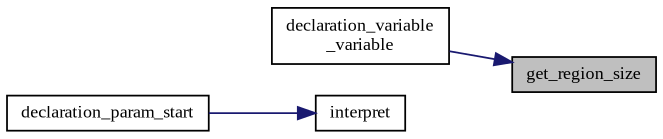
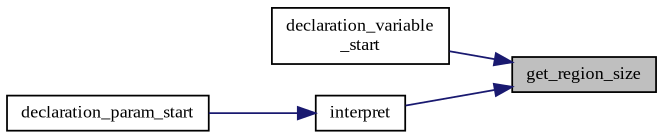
node "declaration_variable _variable": label "declaration_variable _variable" -> "declaration_variable _start"
edge "interpret" -> "get_region_size": added
